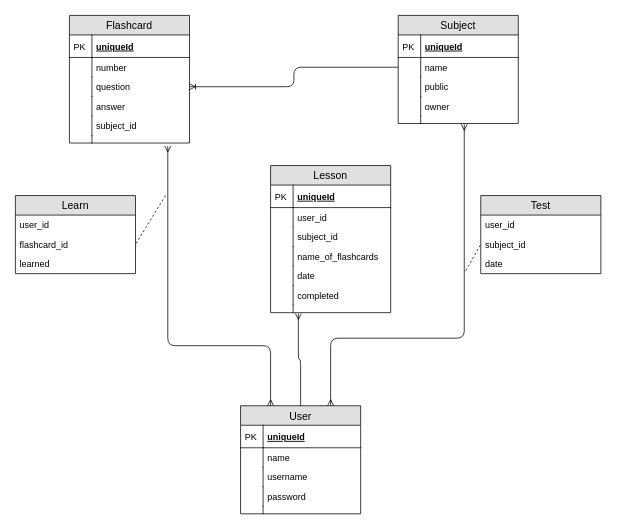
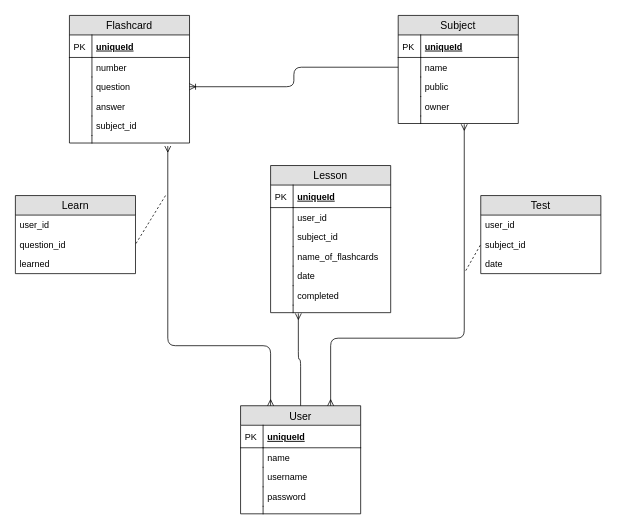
node "flashcard_id": label "flashcard_id" -> "question_id"
